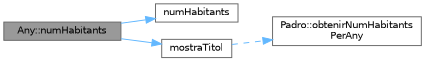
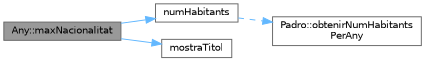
node "Any::numHabitants": label "Any::numHabitants" -> "Any::maxNacionalitat"
edge "mostraTitol" -> "Padro::obtenirNumHabitants PerAny": now "numHabitants" -> "Padro::obtenirNumHabitants PerAny"
